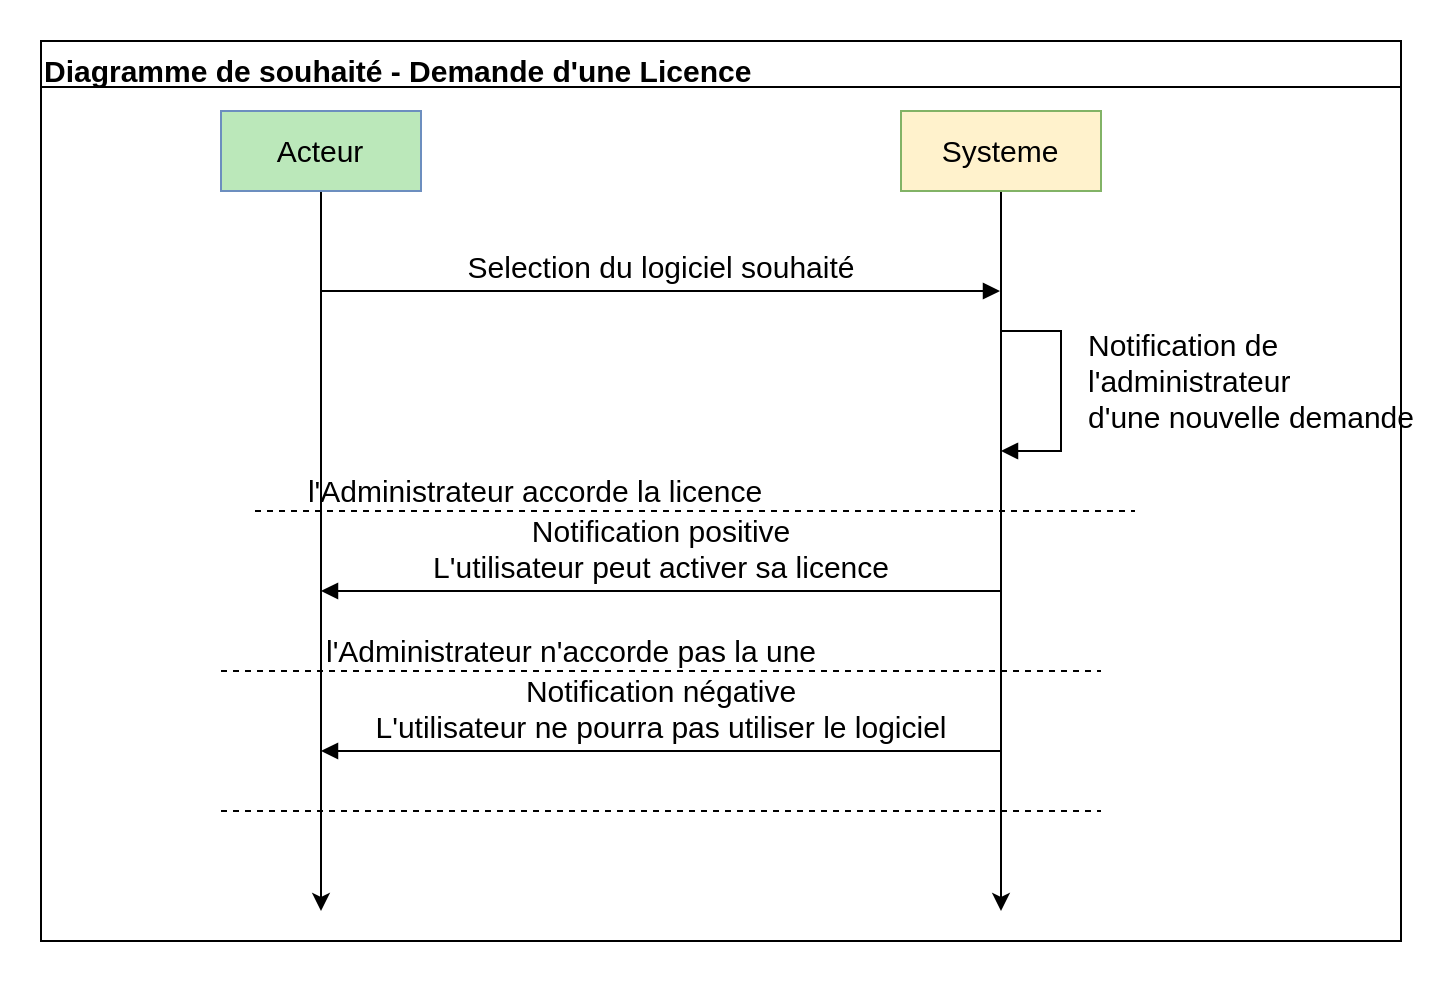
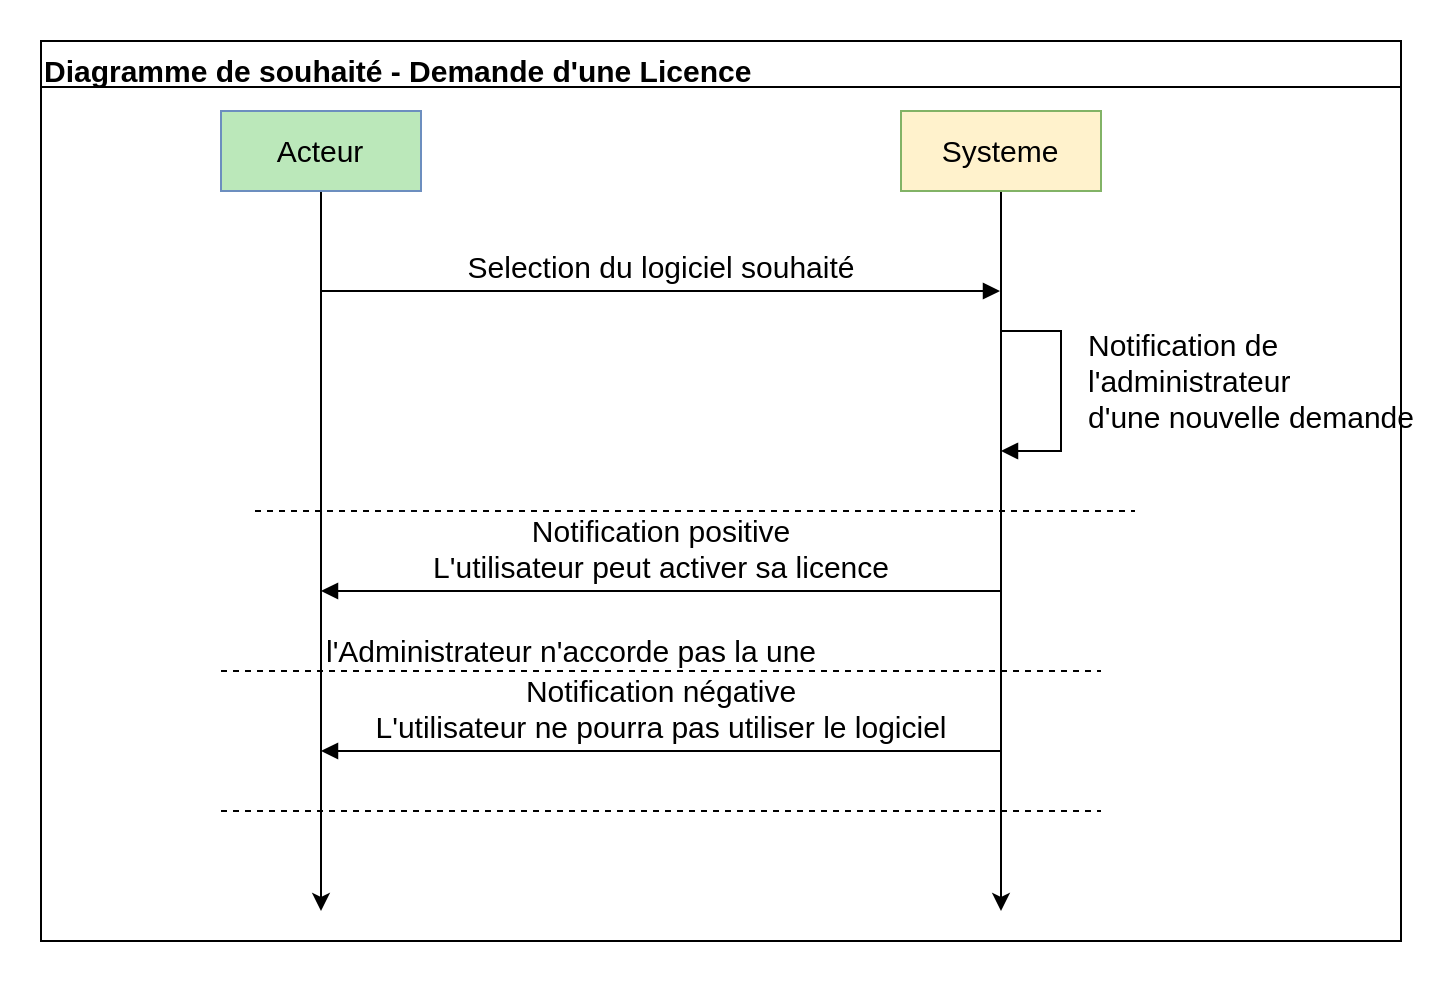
node "l'Administrateur accorde la licence": removed
